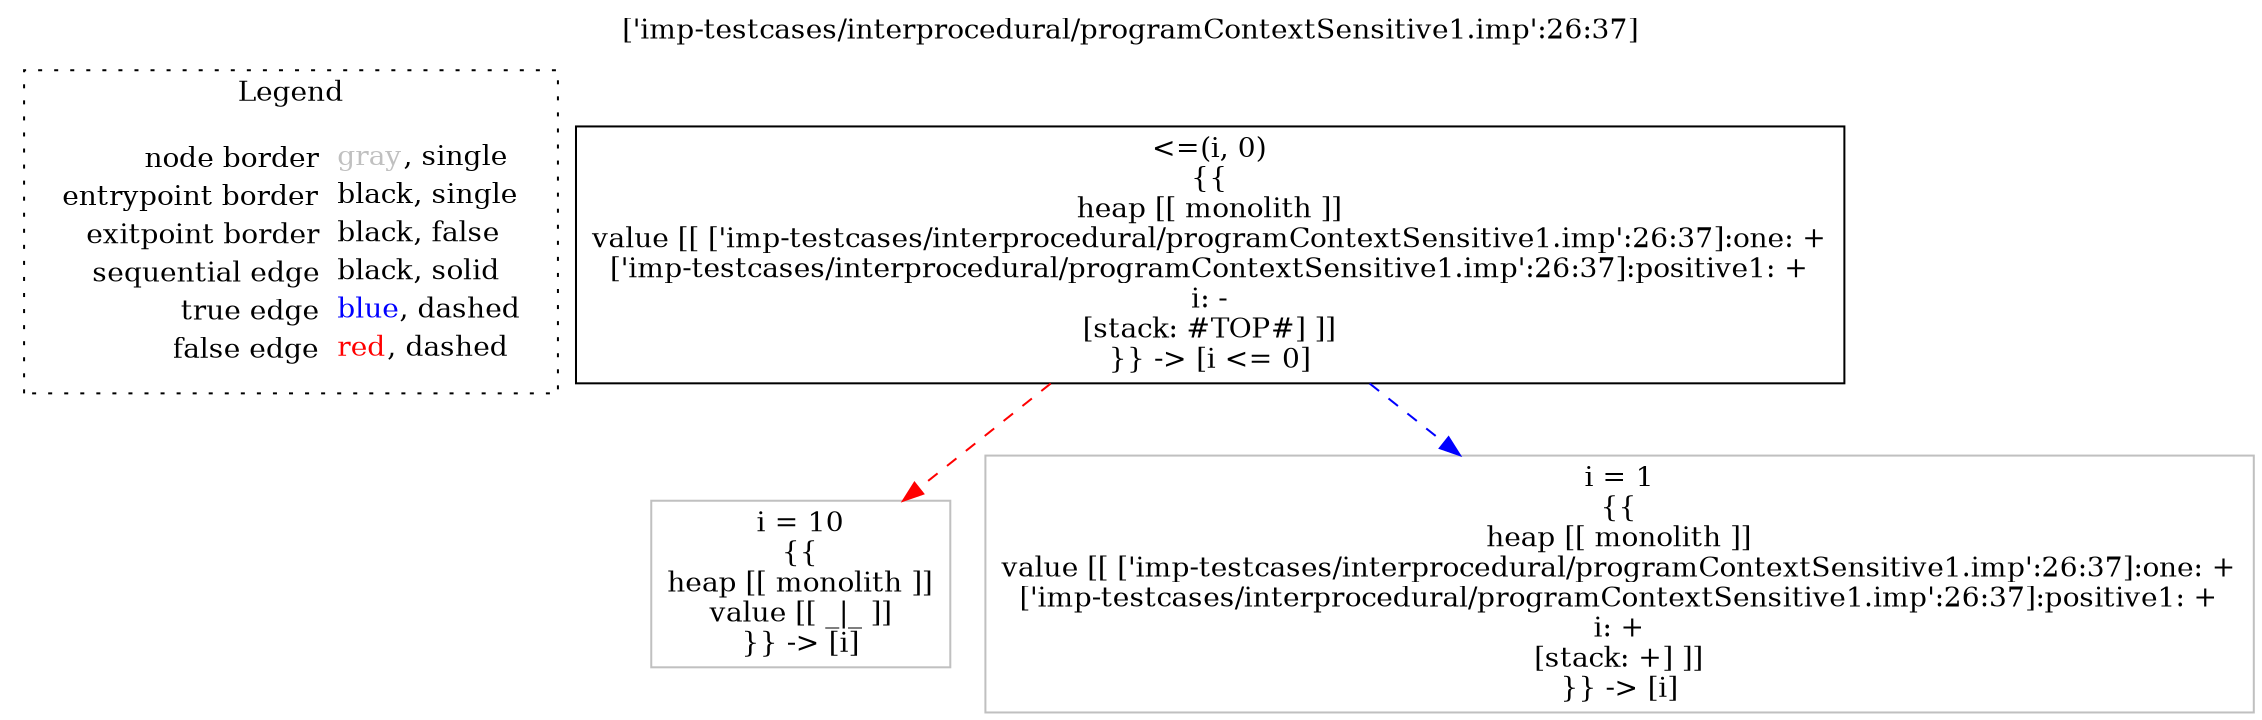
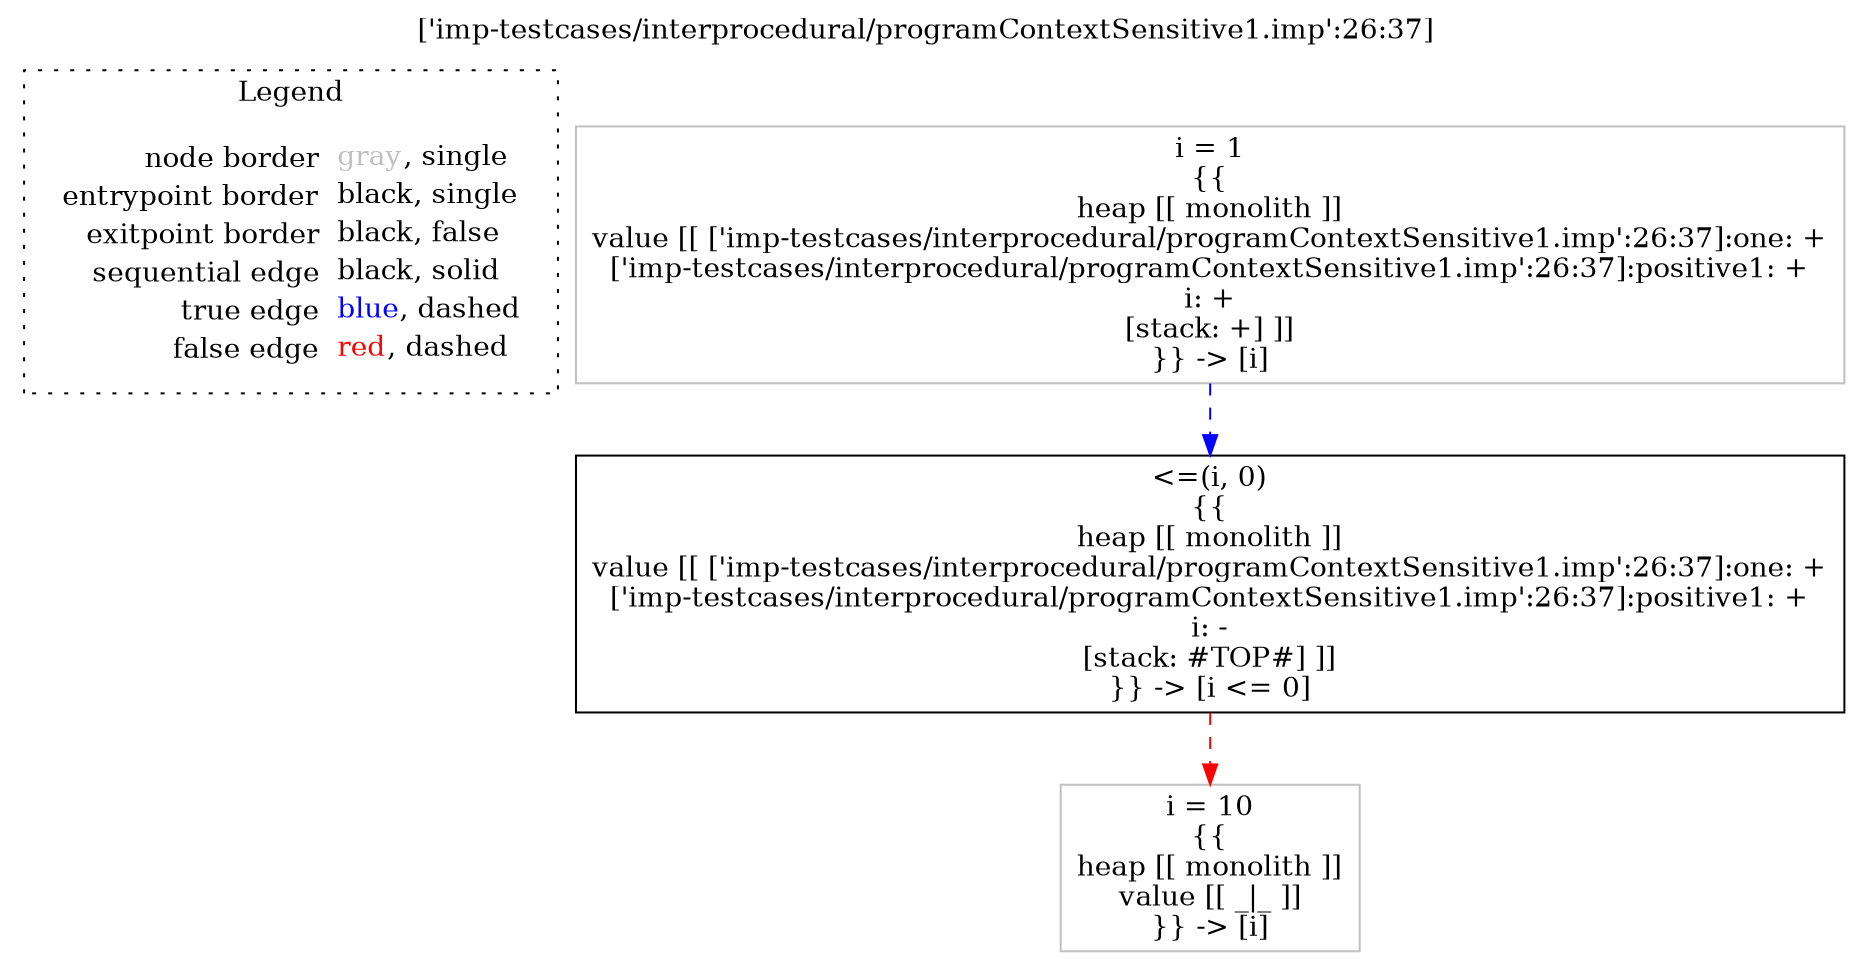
edge "<=(i, 0)" -> "i = 1": reversed
